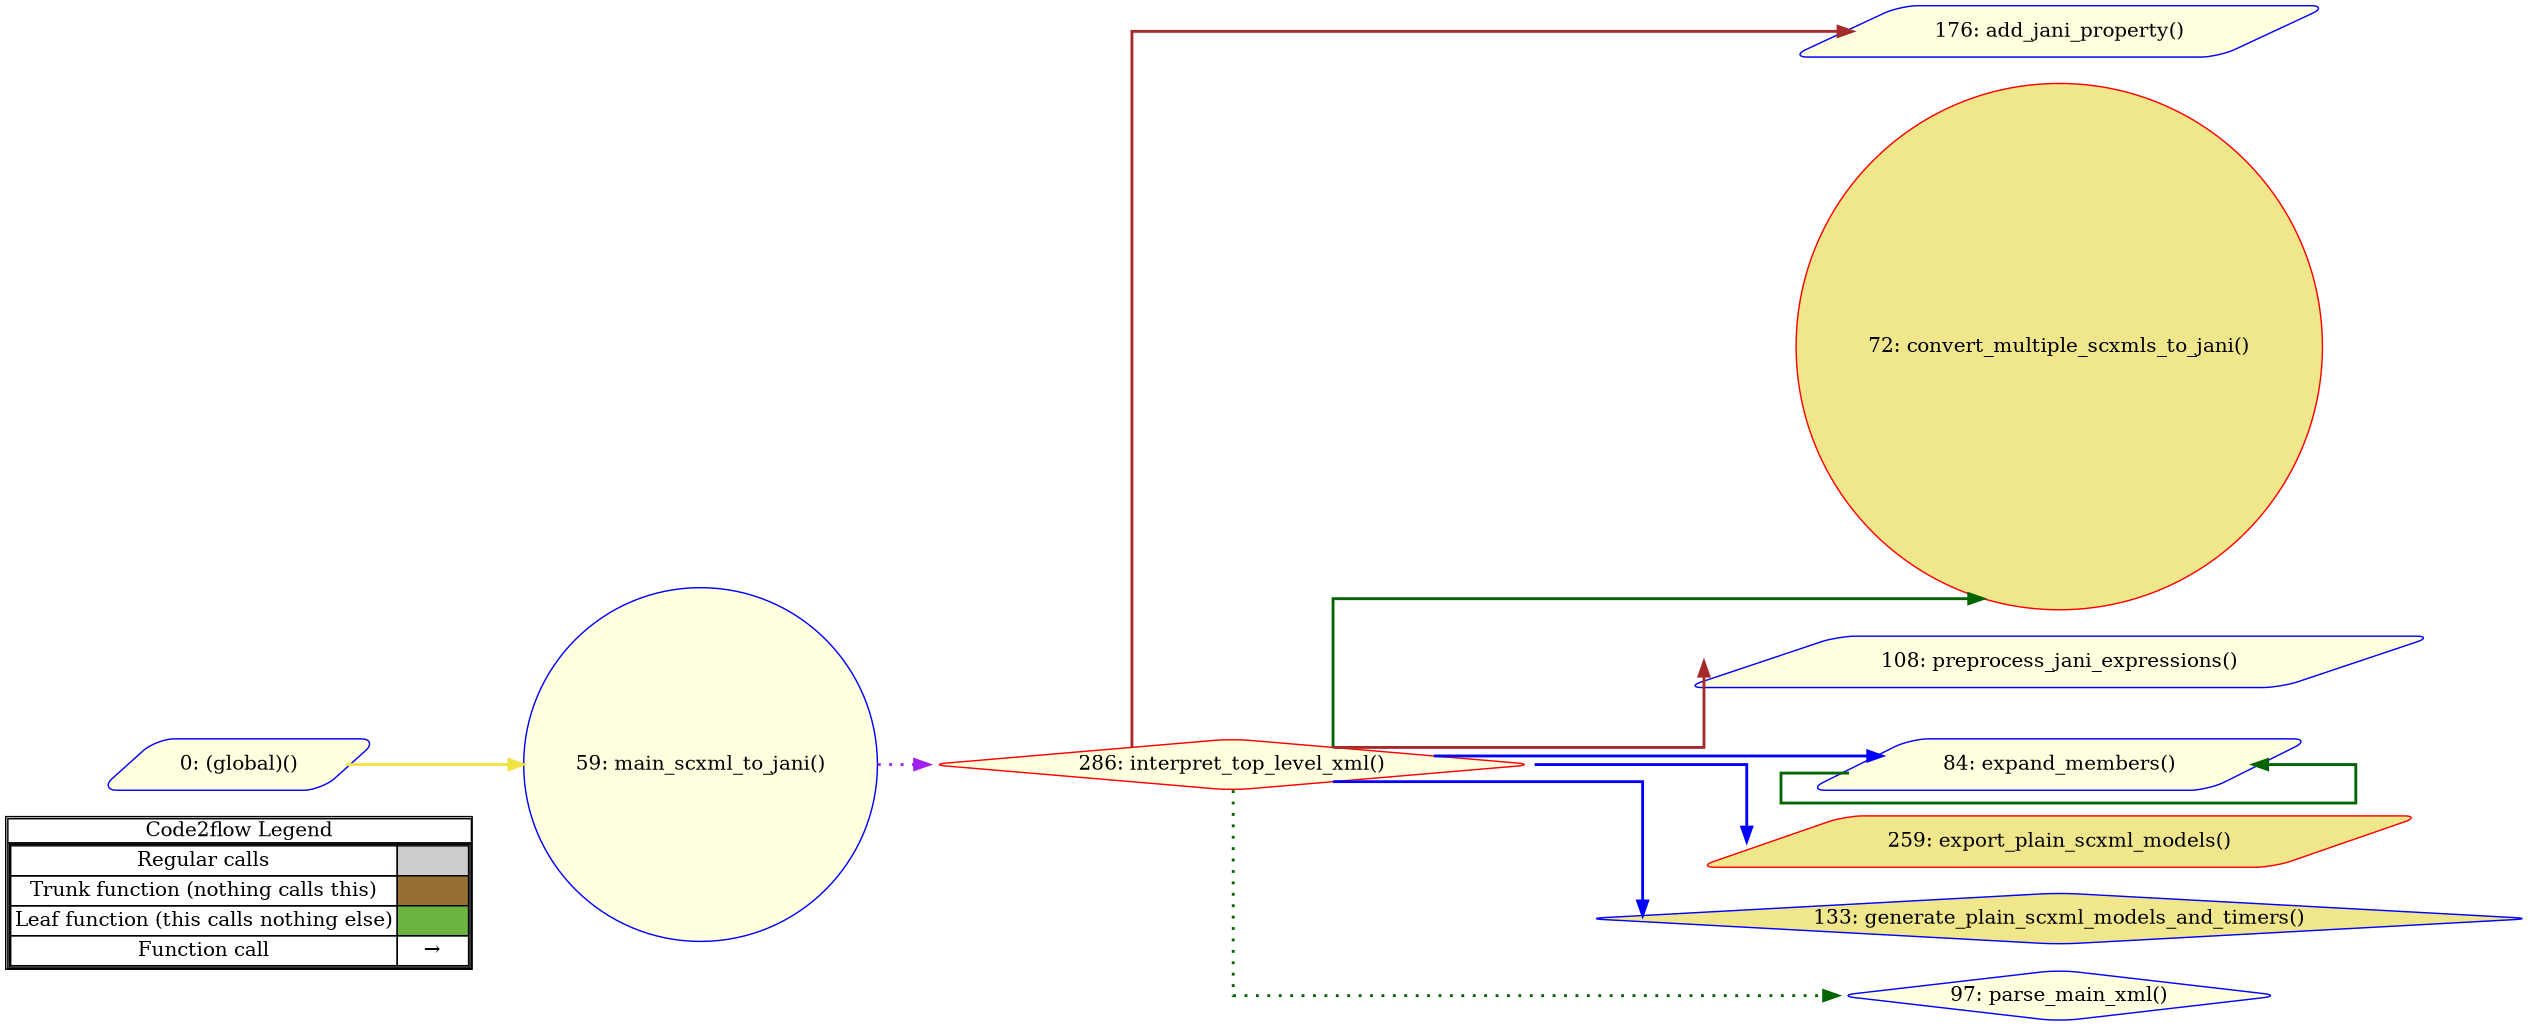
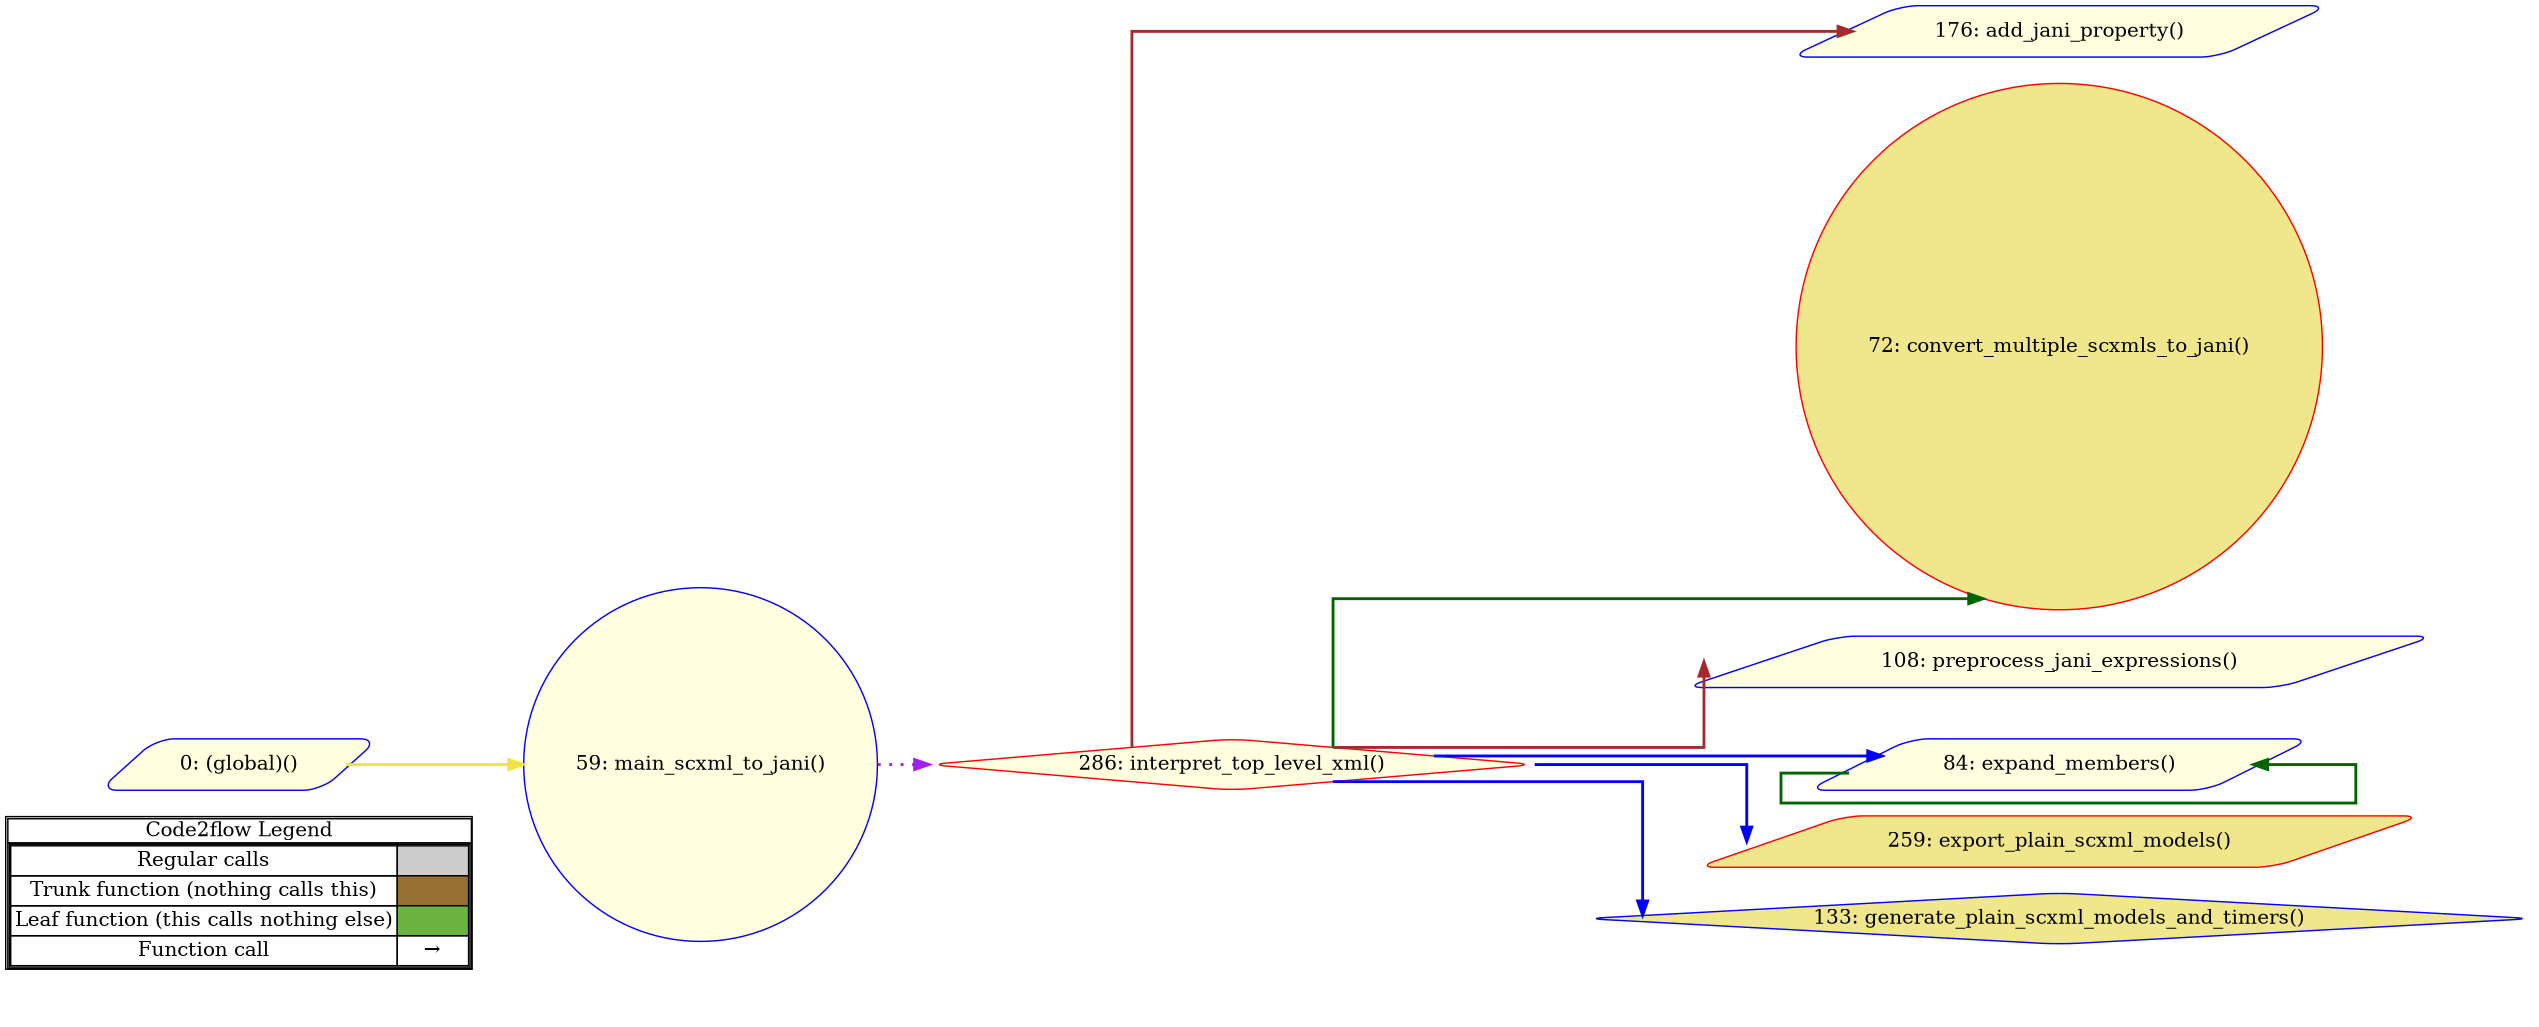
node "97: parse_main_xml()": removed
